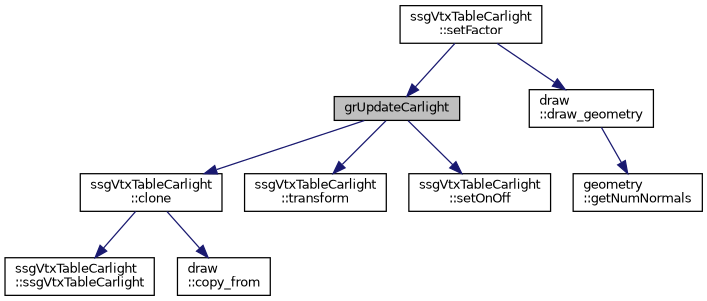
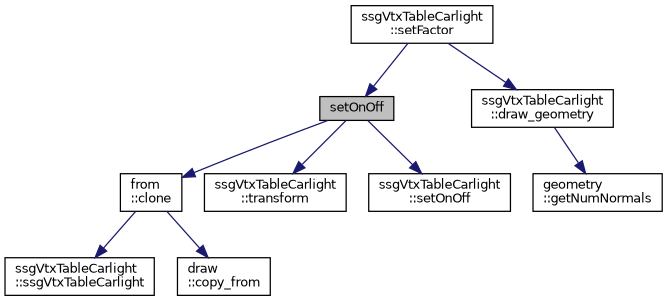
node "grUpdateCarlight": label "grUpdateCarlight" -> "setOnOff"
node "draw ::draw_geometry": label "draw ::draw_geometry" -> "ssgVtxTableCarlight ::draw_geometry"
node "ssgVtxTableCarlight ::clone": label "ssgVtxTableCarlight ::clone" -> "from ::clone"
